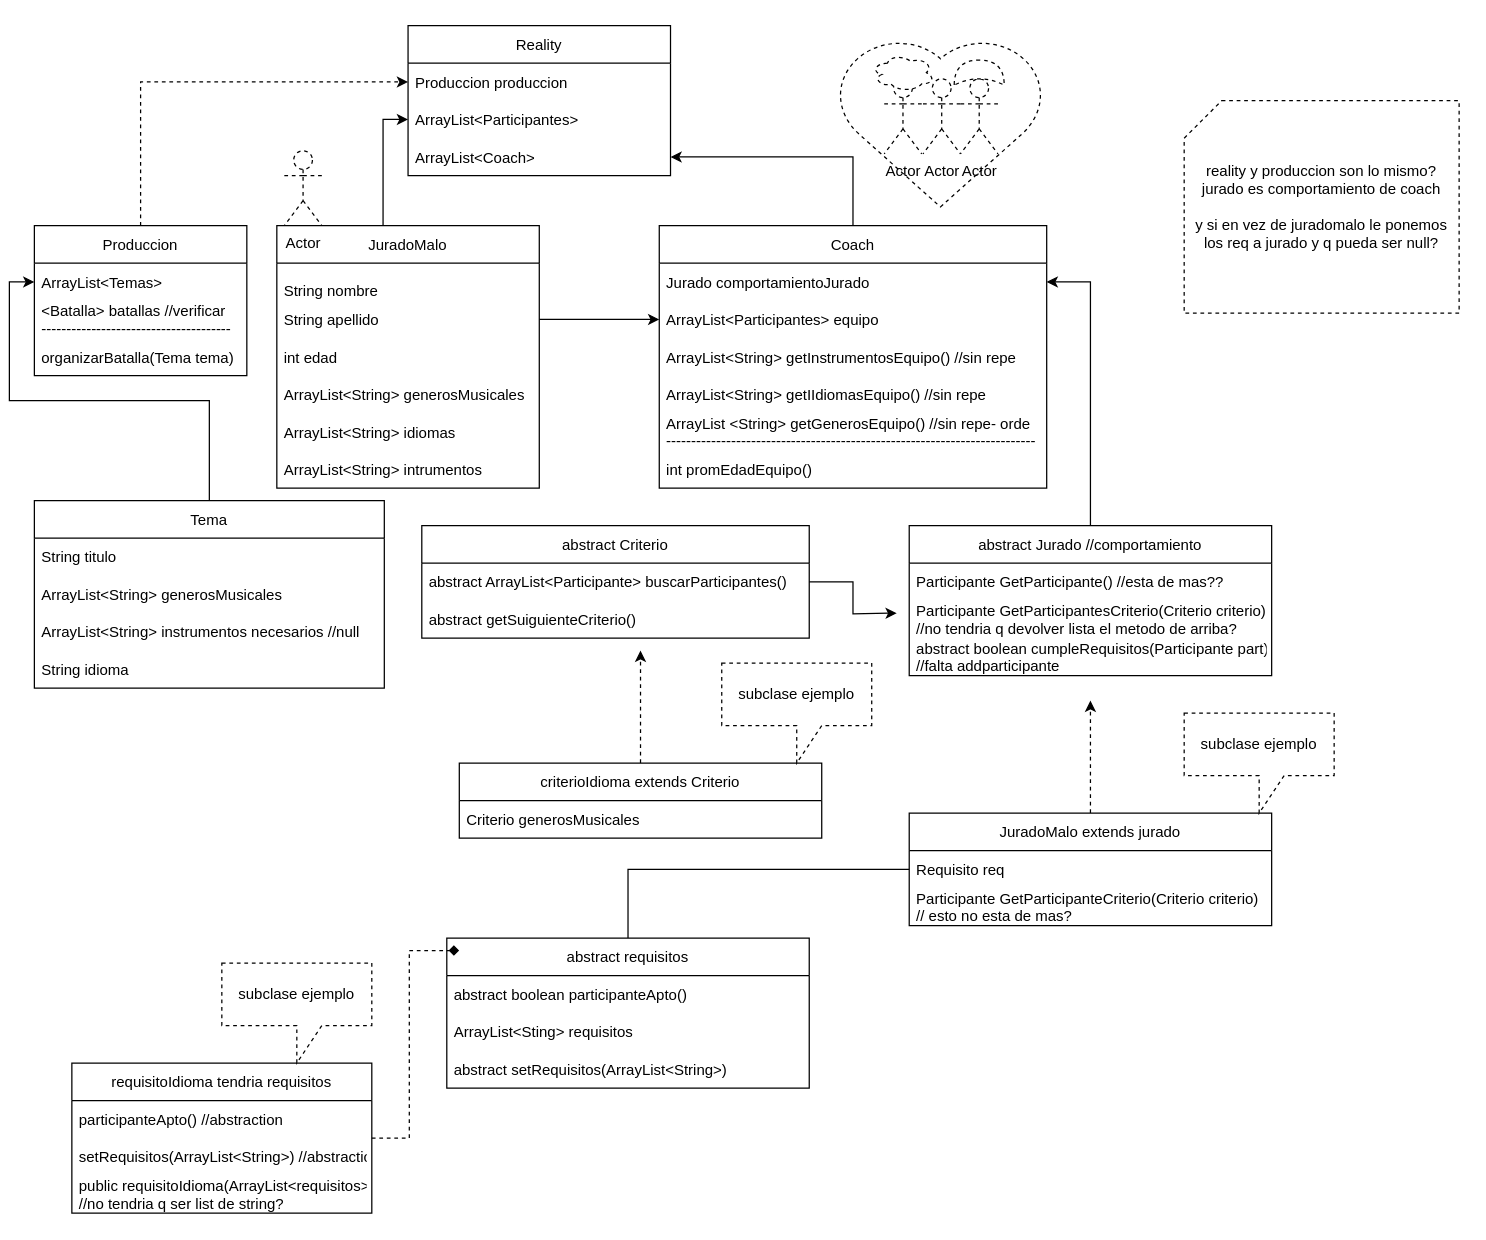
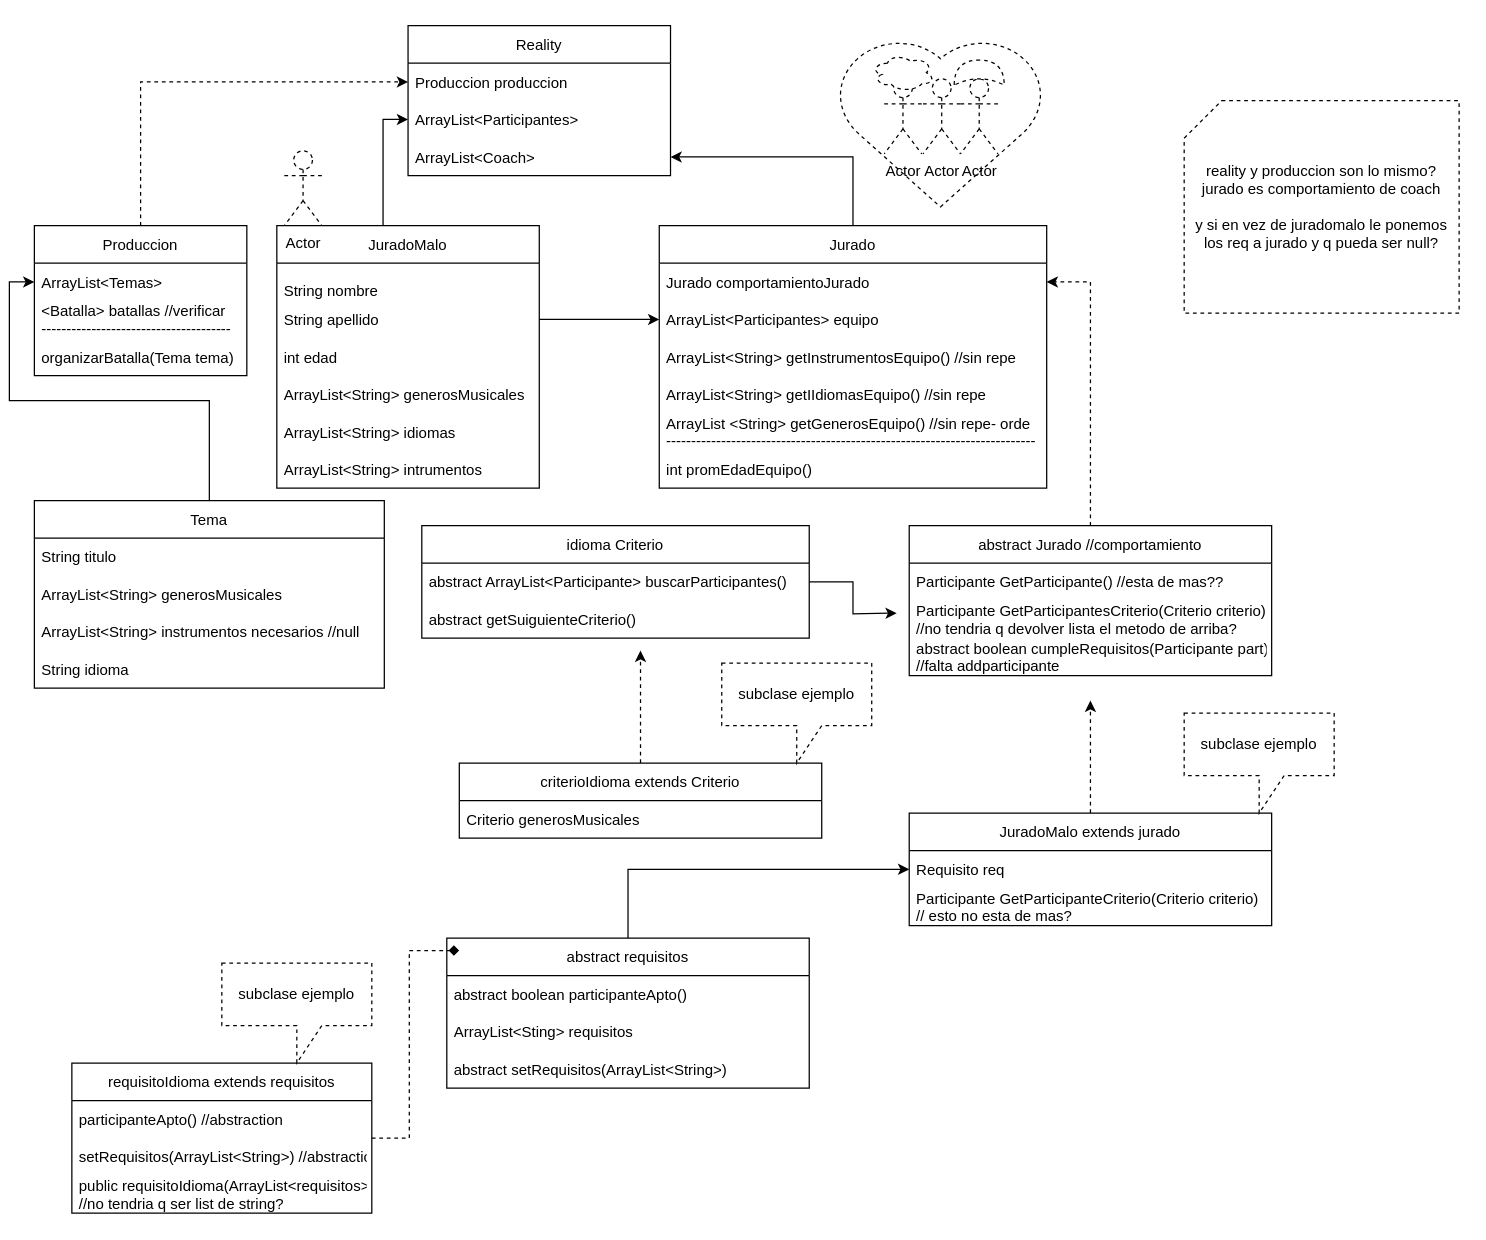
node "Coach": label "Coach" -> "Jurado"
edge "abstract Jurado //comportamiento" -> "Jurado comportamientoJurado": style solid -> dashed
node "abstract Criterio": label "abstract Criterio" -> "idioma Criterio"
edge "Requisito req" -- "abstract requisitos": arrowhead none -> classic
node "requisitoIdioma tendria requisitos": label "requisitoIdioma tendria requisitos" -> "requisitoIdioma extends requisitos"
